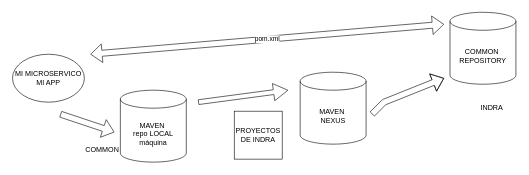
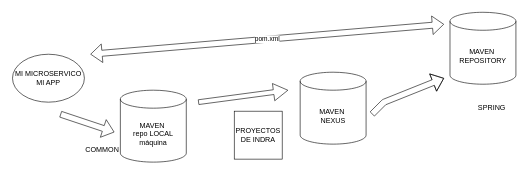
node "COMMON REPOSITORY": label "COMMON REPOSITORY" -> "MAVEN REPOSITORY"
node "INDRA": label "INDRA" -> "SPRING"
